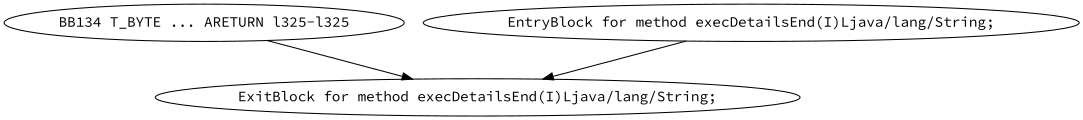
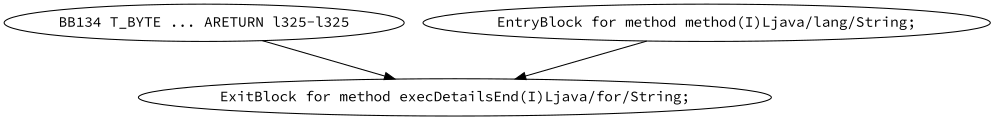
node "EntryBlock for method execDetailsEnd(I)Ljava/lang/String;": label "EntryBlock for method execDetailsEnd(I)Ljava/lang/String;" -> "EntryBlock for method method(I)Ljava/lang/String;"
node "ExitBlock for method execDetailsEnd(I)Ljava/lang/String;": label "ExitBlock for method execDetailsEnd(I)Ljava/lang/String;" -> "ExitBlock for method execDetailsEnd(I)Ljava/for/String;"
